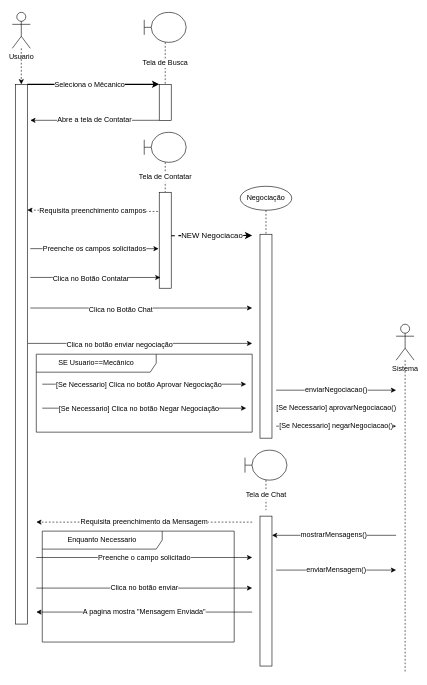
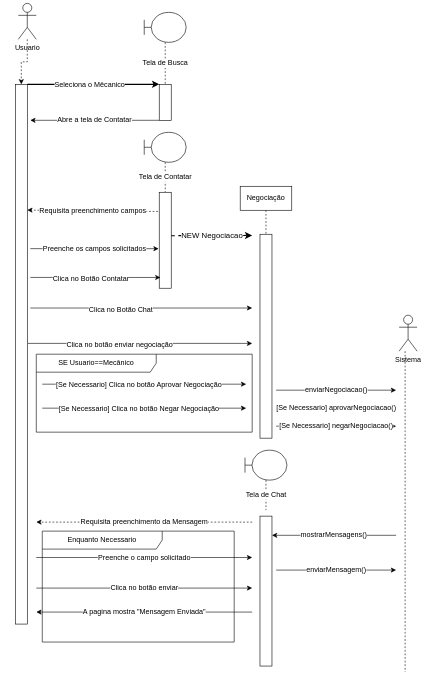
node "Usuario": moved (21, 30) -> (27, 21)
node "Negociação": shape ellipse -> rectangle
node "Sistema": moved (405, 342) -> (408, 333)
